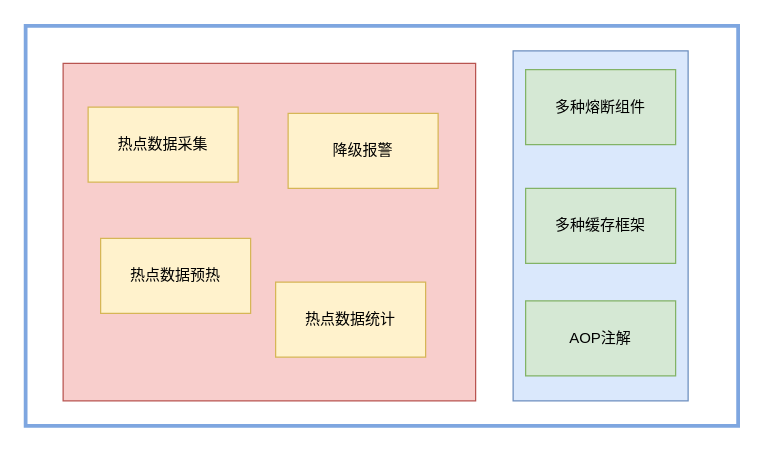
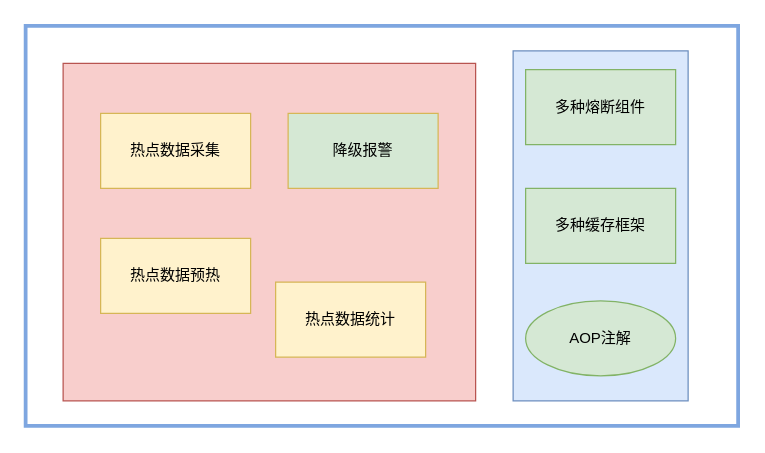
node "热点数据采集": moved (163, 144) -> (176, 151)
node "降级报警": fillcolor #fff2cc -> #d5e8d4
node "AOP注解": shape rectangle -> ellipse
